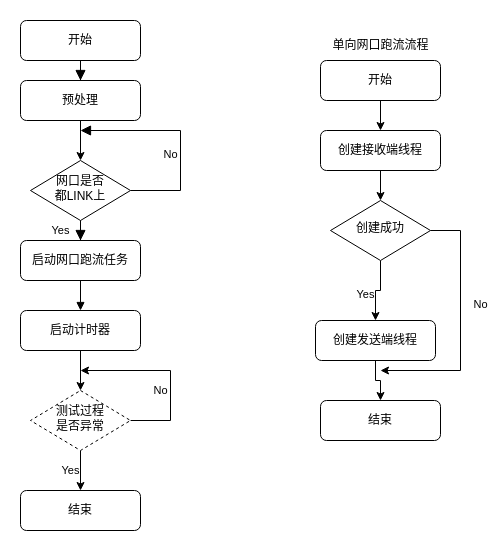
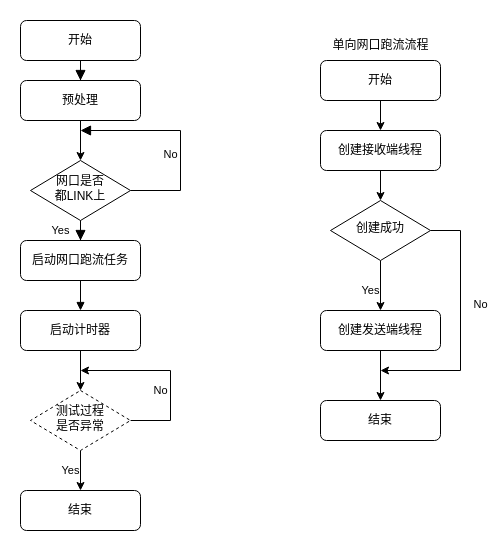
node "创建发送端线程": moved (376, 341) -> (381, 331)
